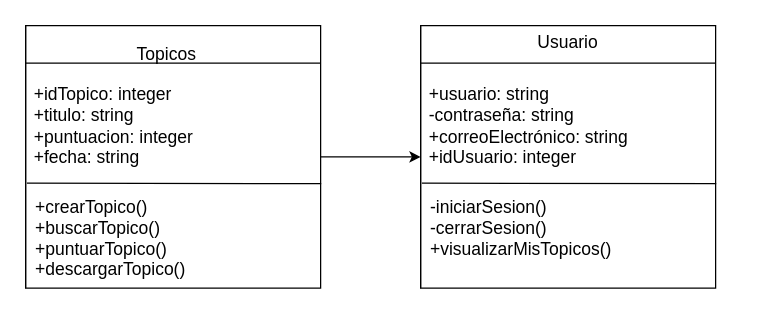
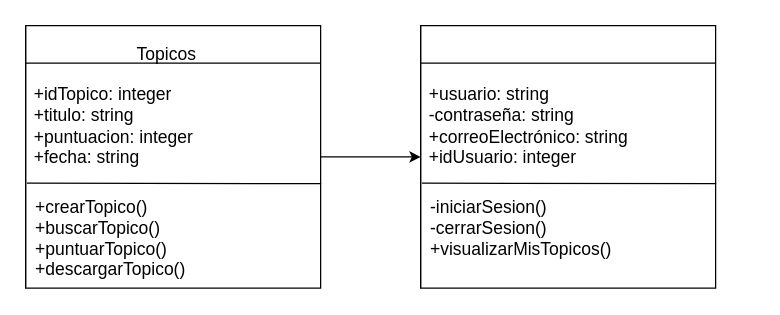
node "Usuario": removed
